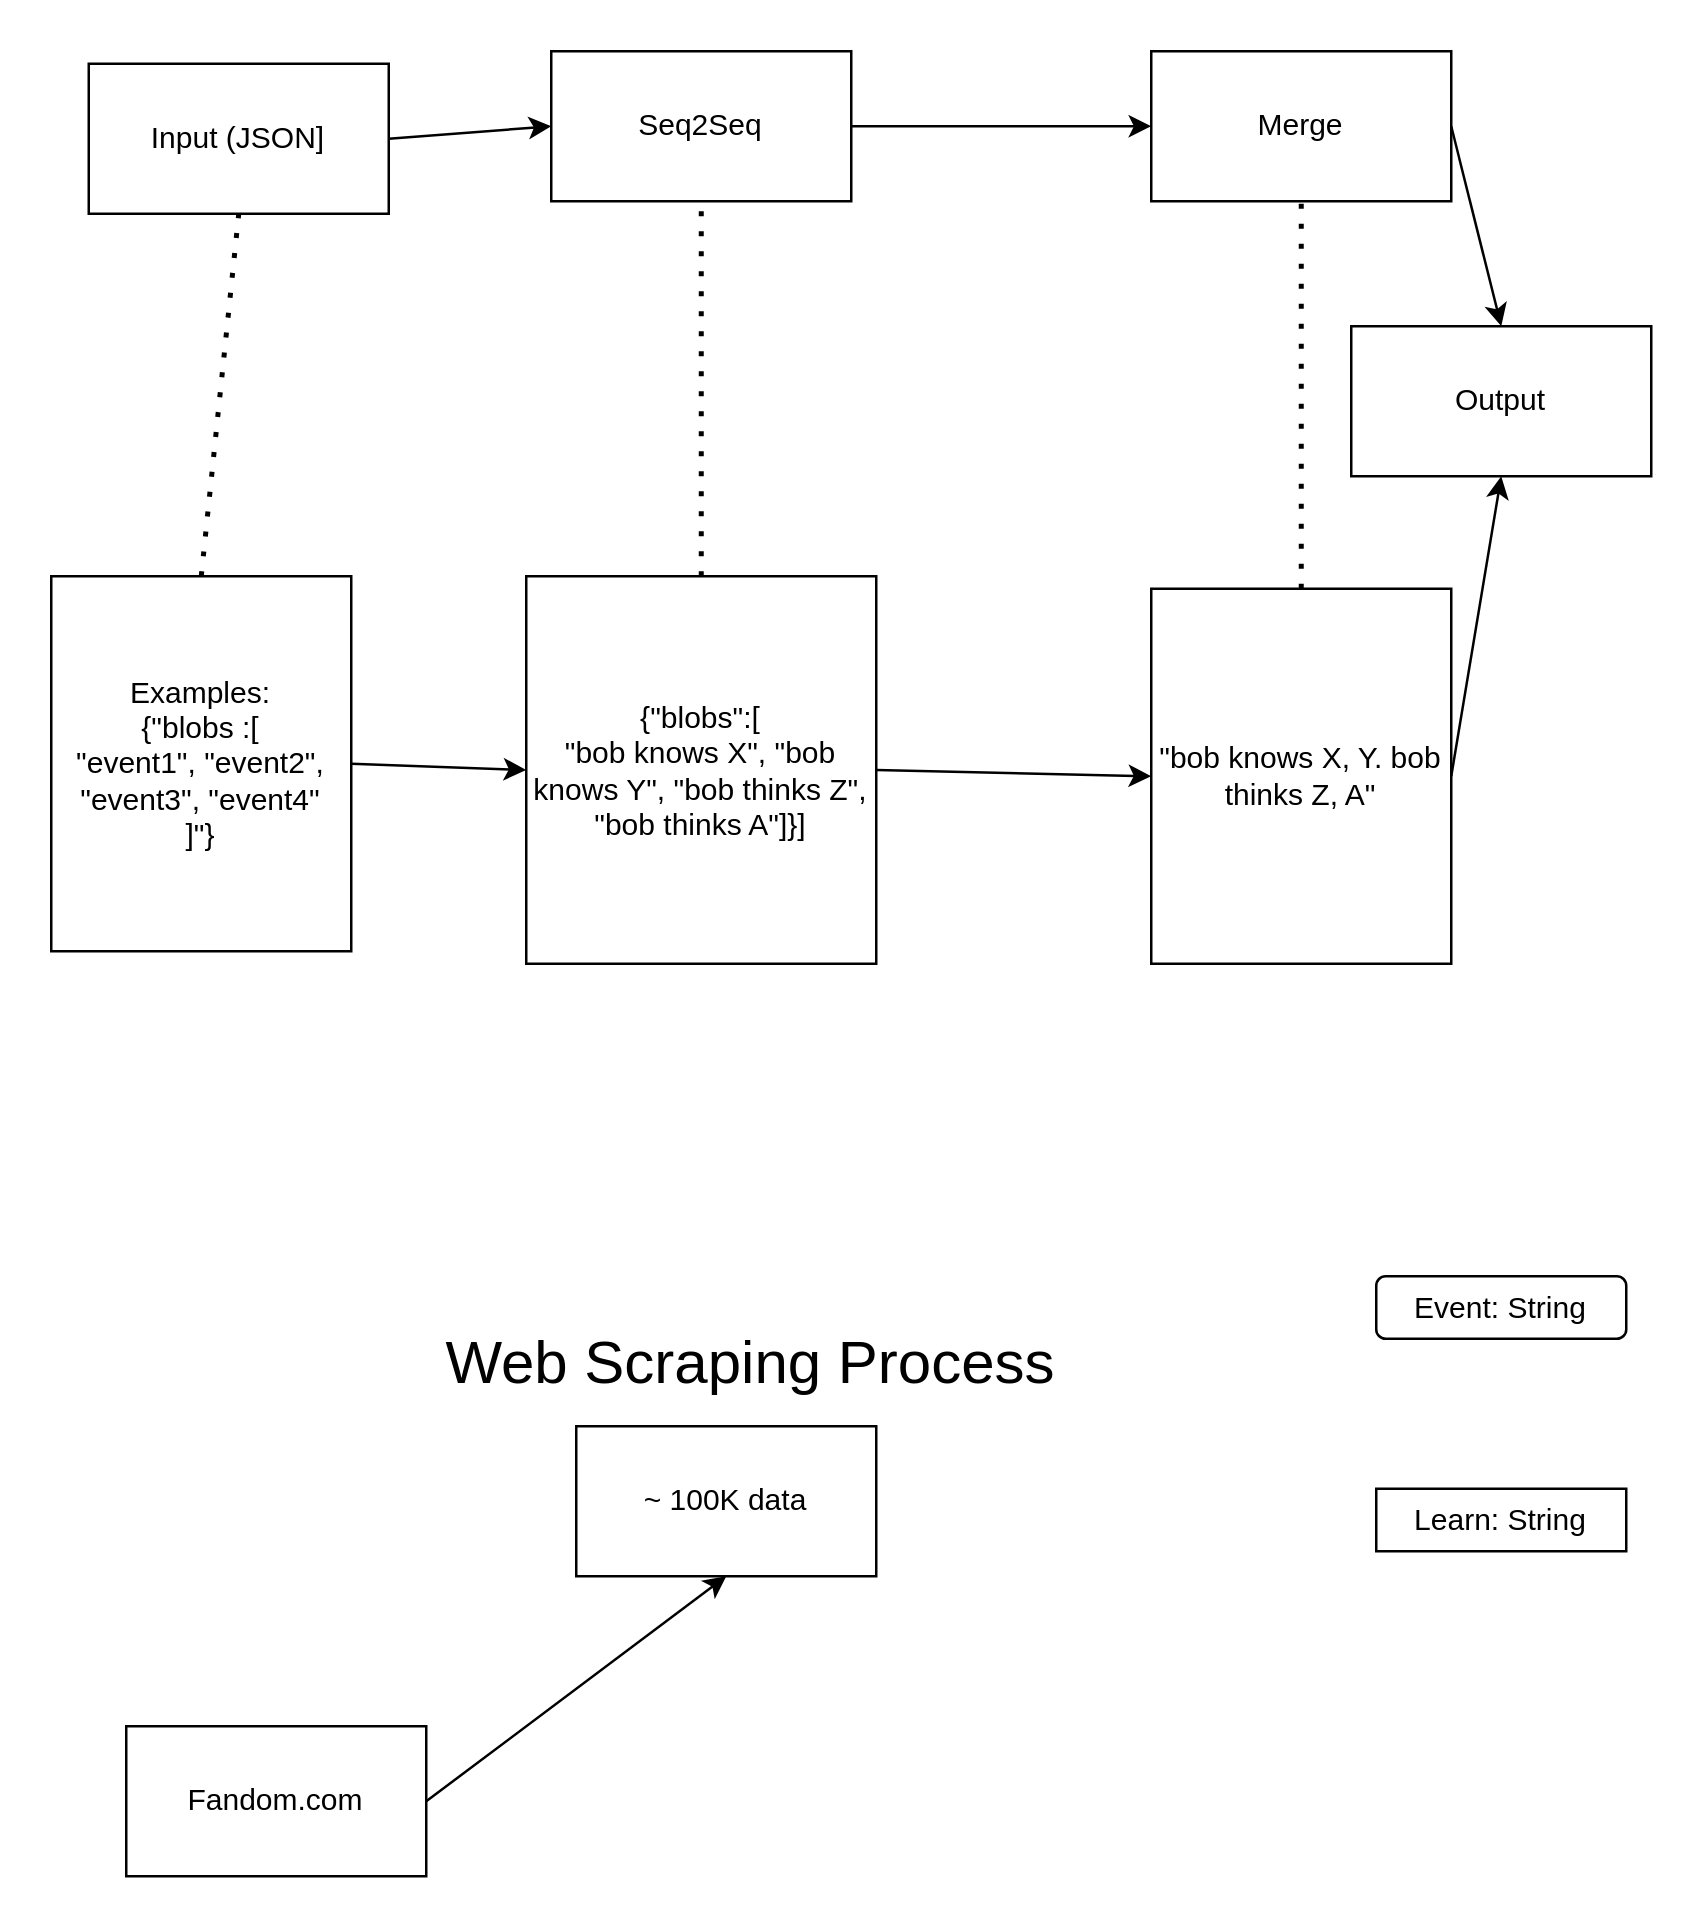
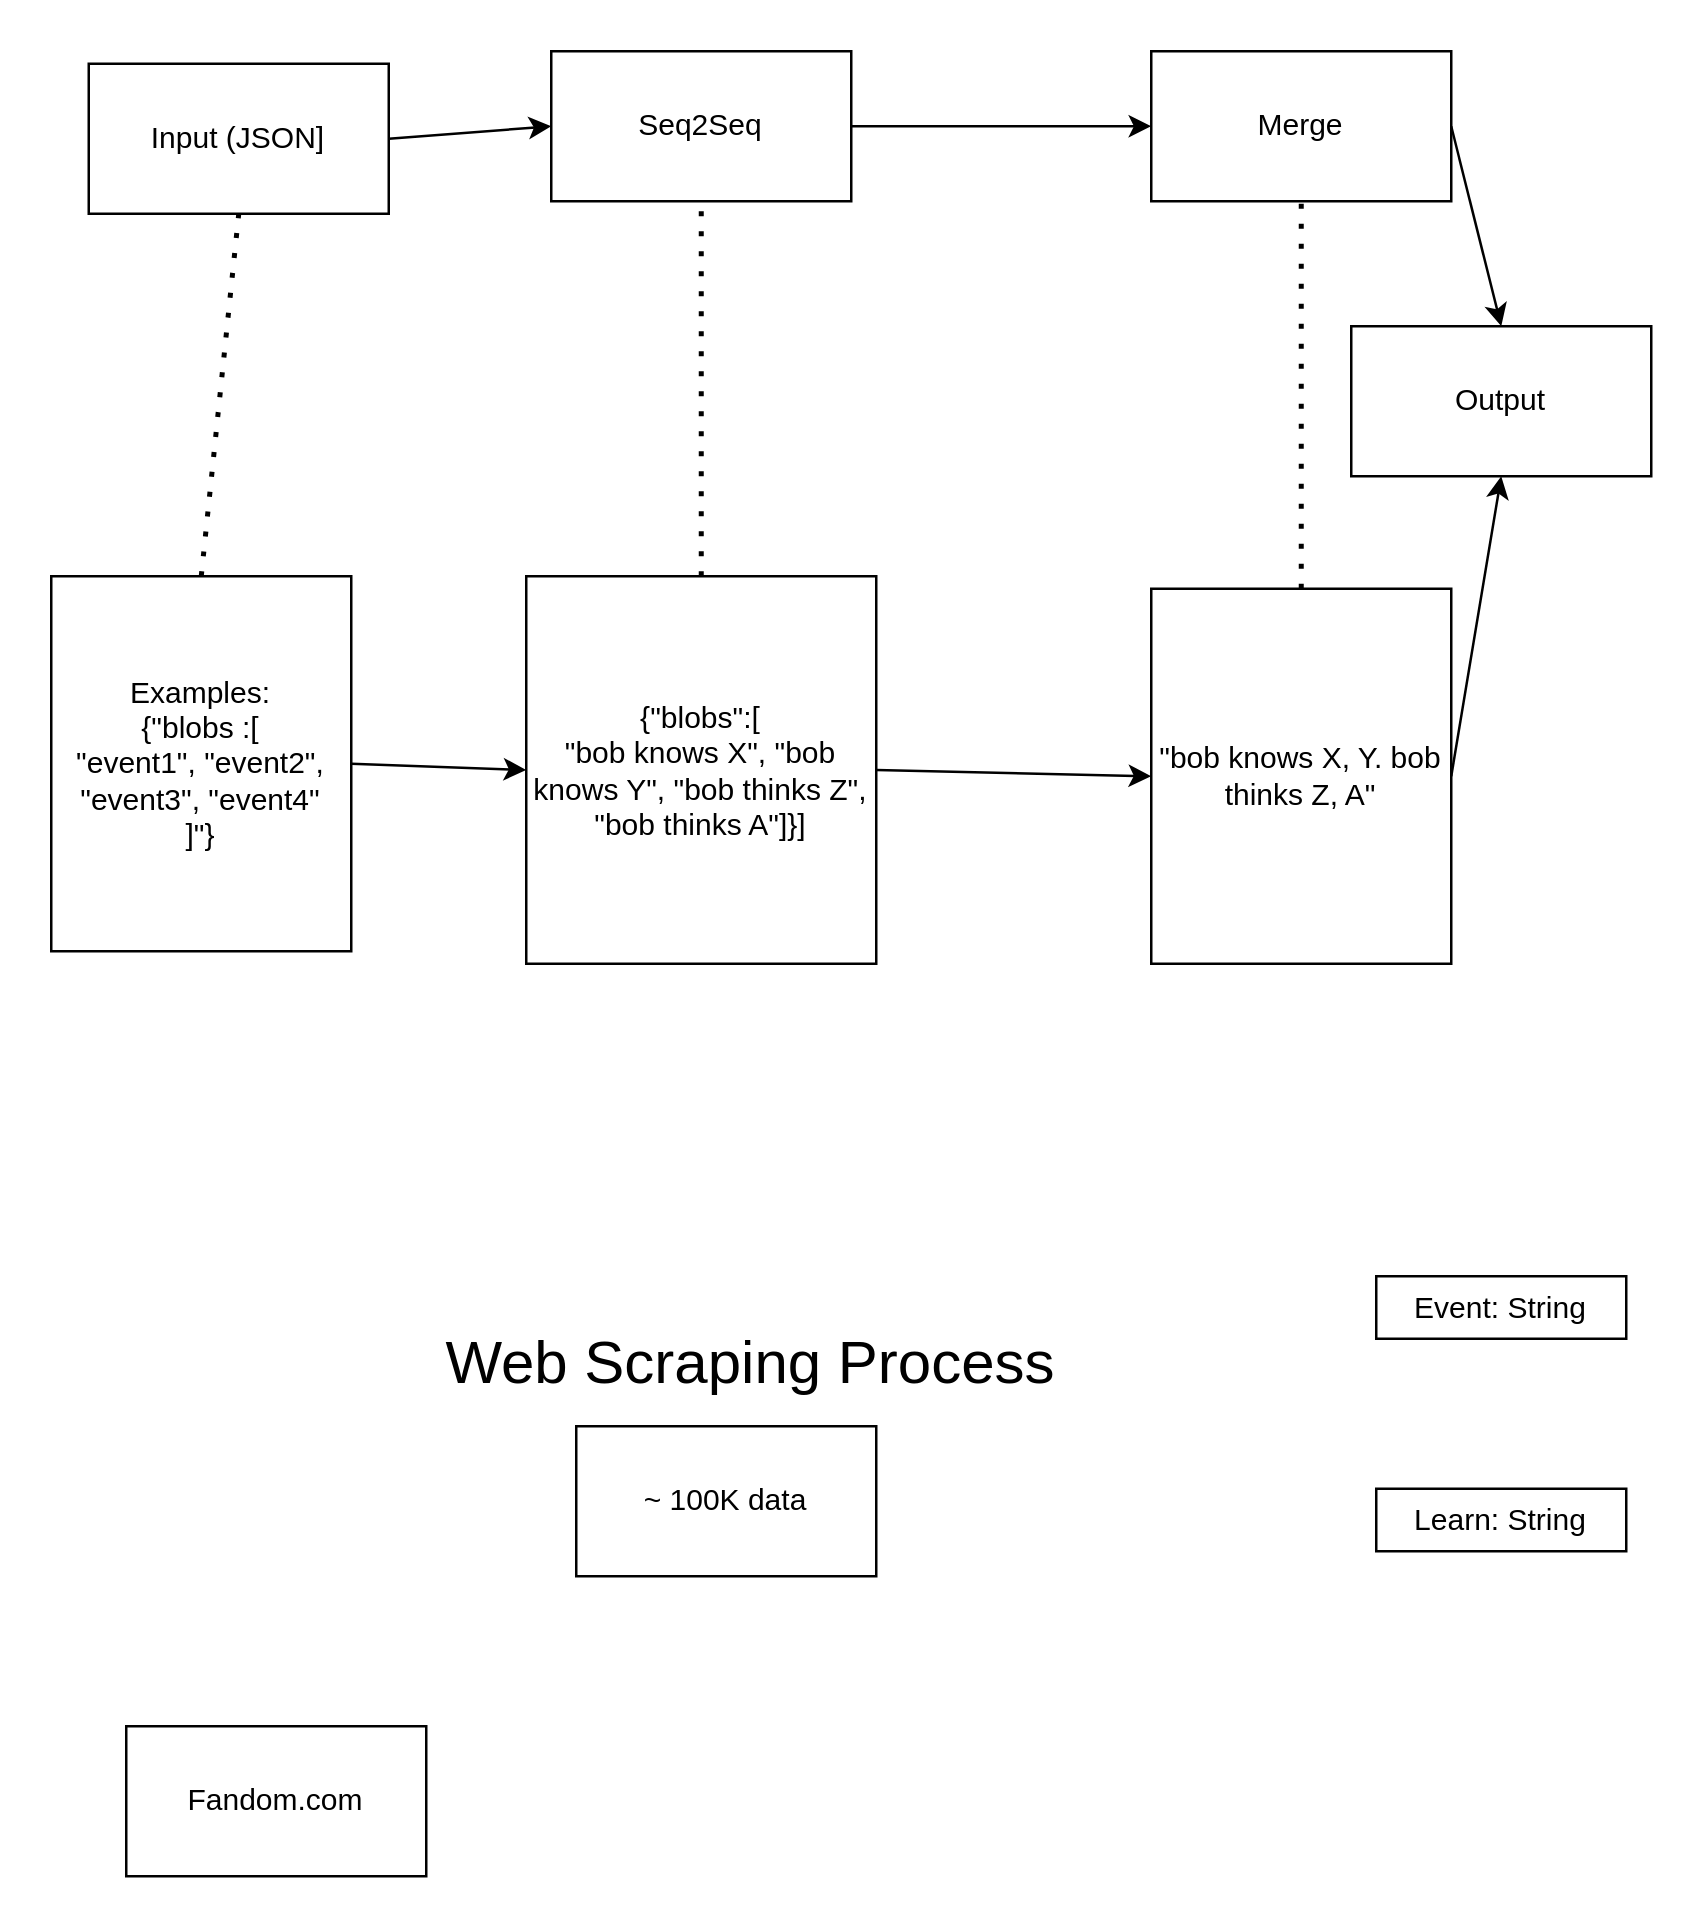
node "Event: String": shape rounded rectangle -> rectangle
edge "Fandom.com" -> "~ 100K data": removed
